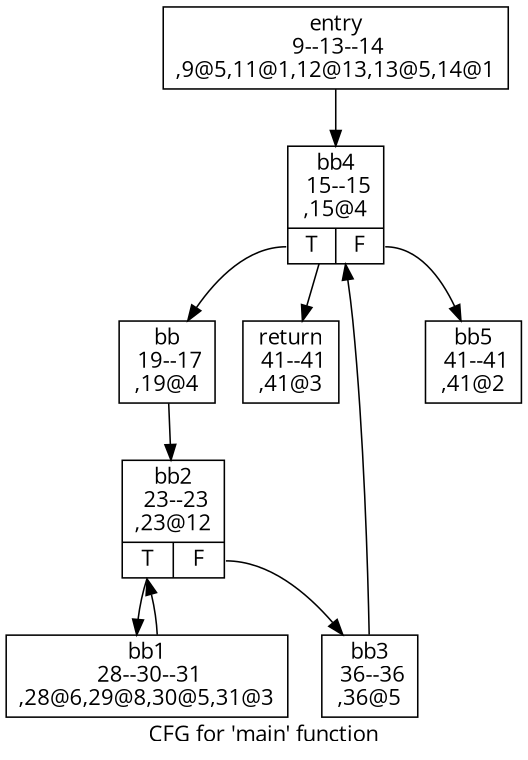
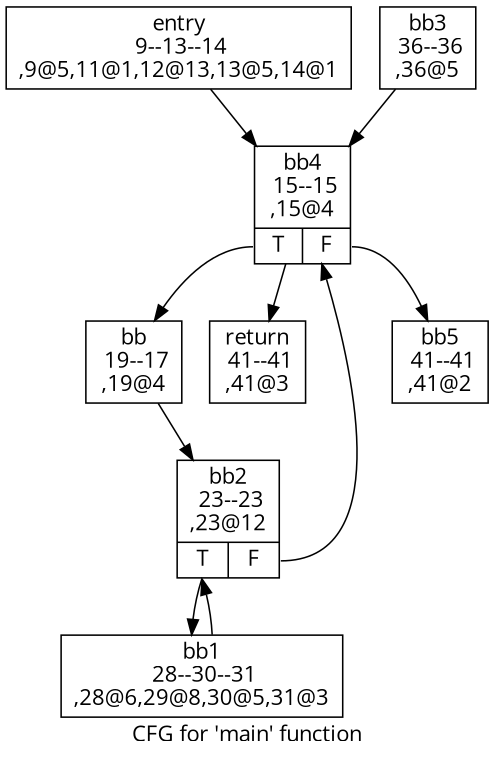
edge "bb2" -> "bb3": now "bb2" -> "bb4"
